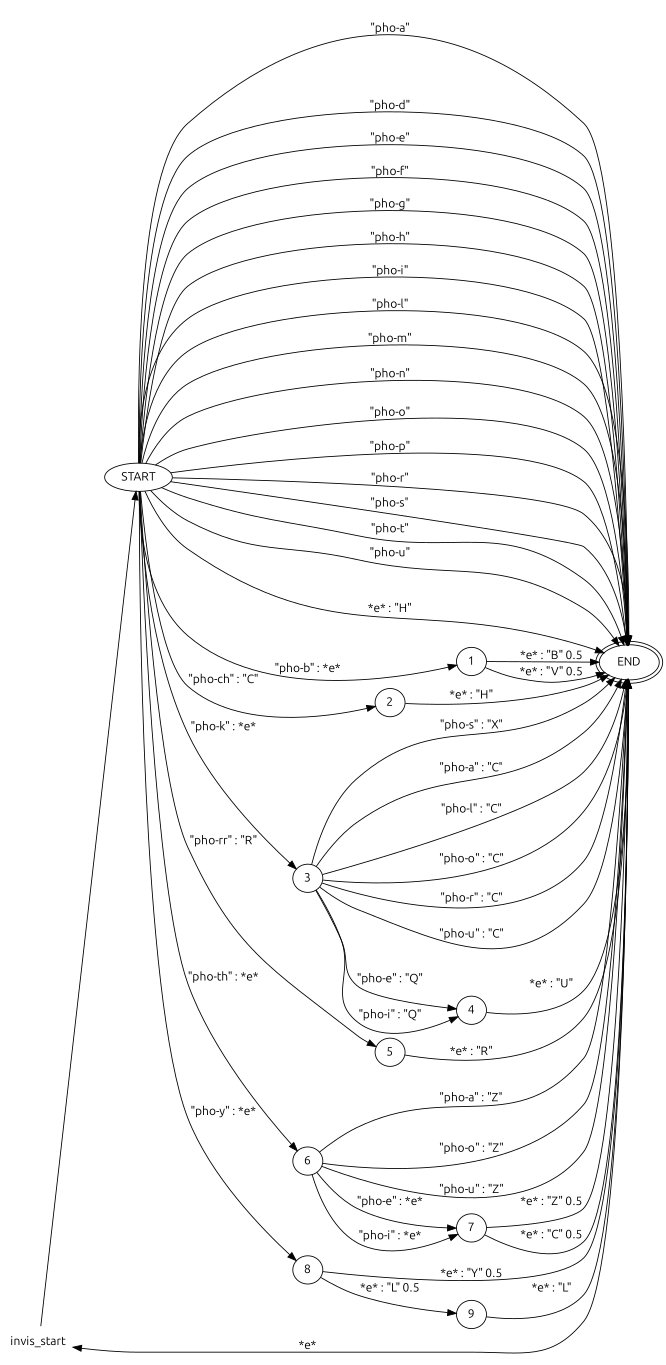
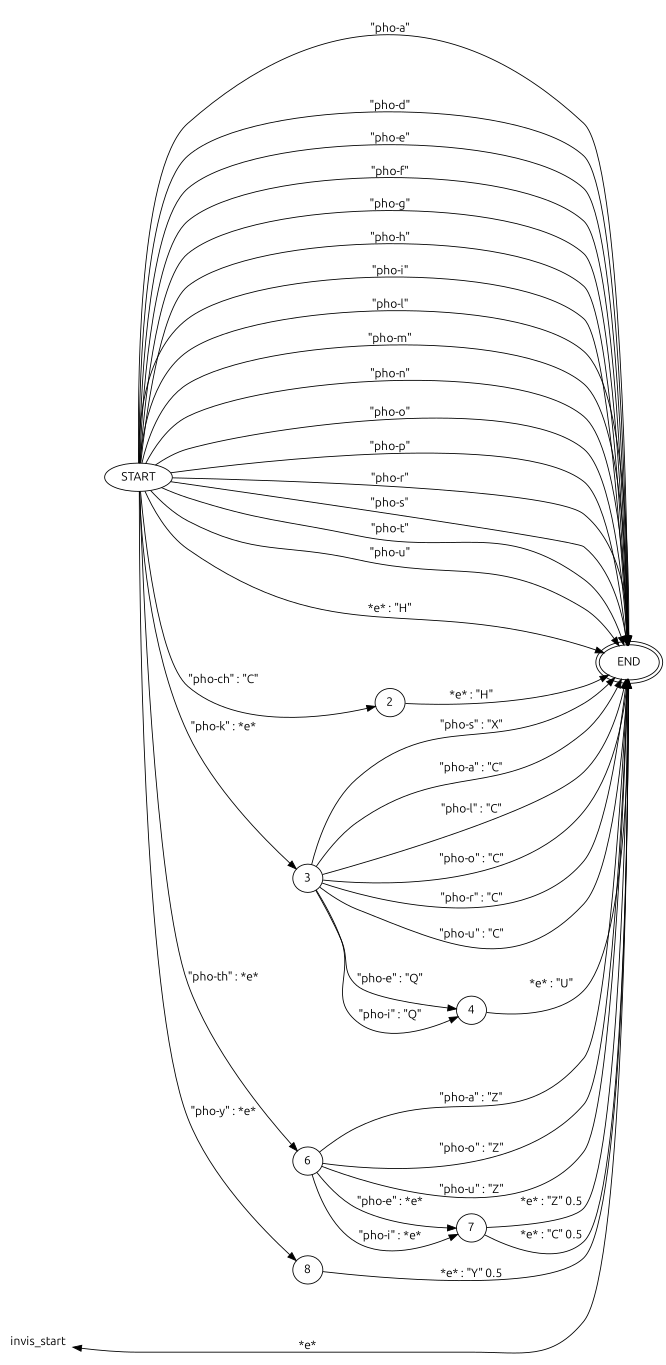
node "1": removed
edge "invis_start" -> "START": removed
node "5": removed
node "9": removed
